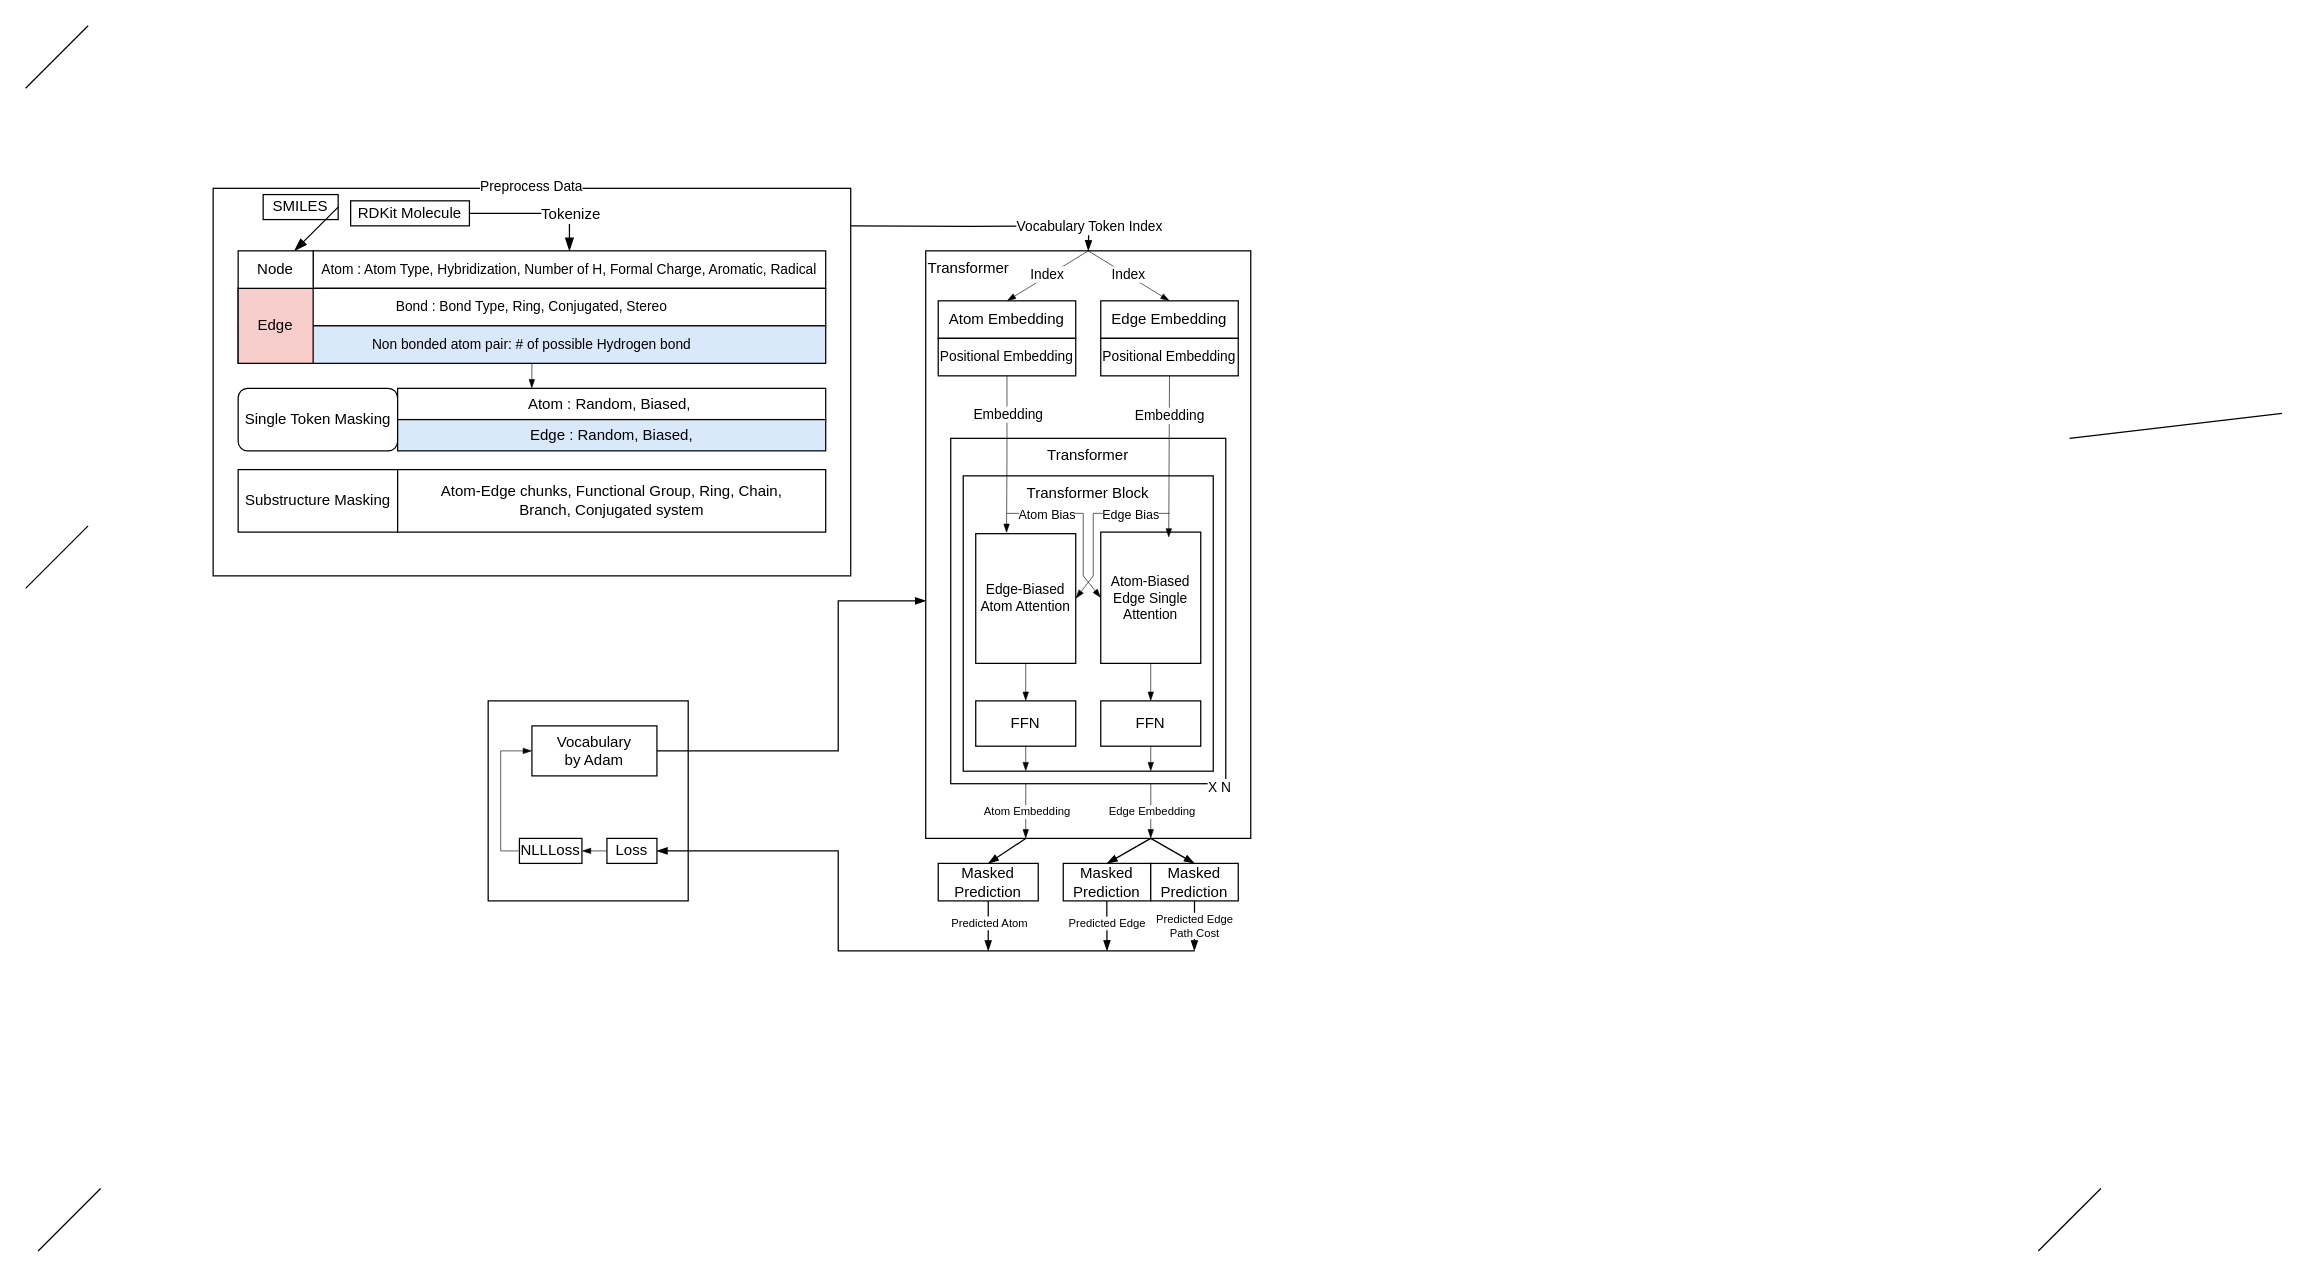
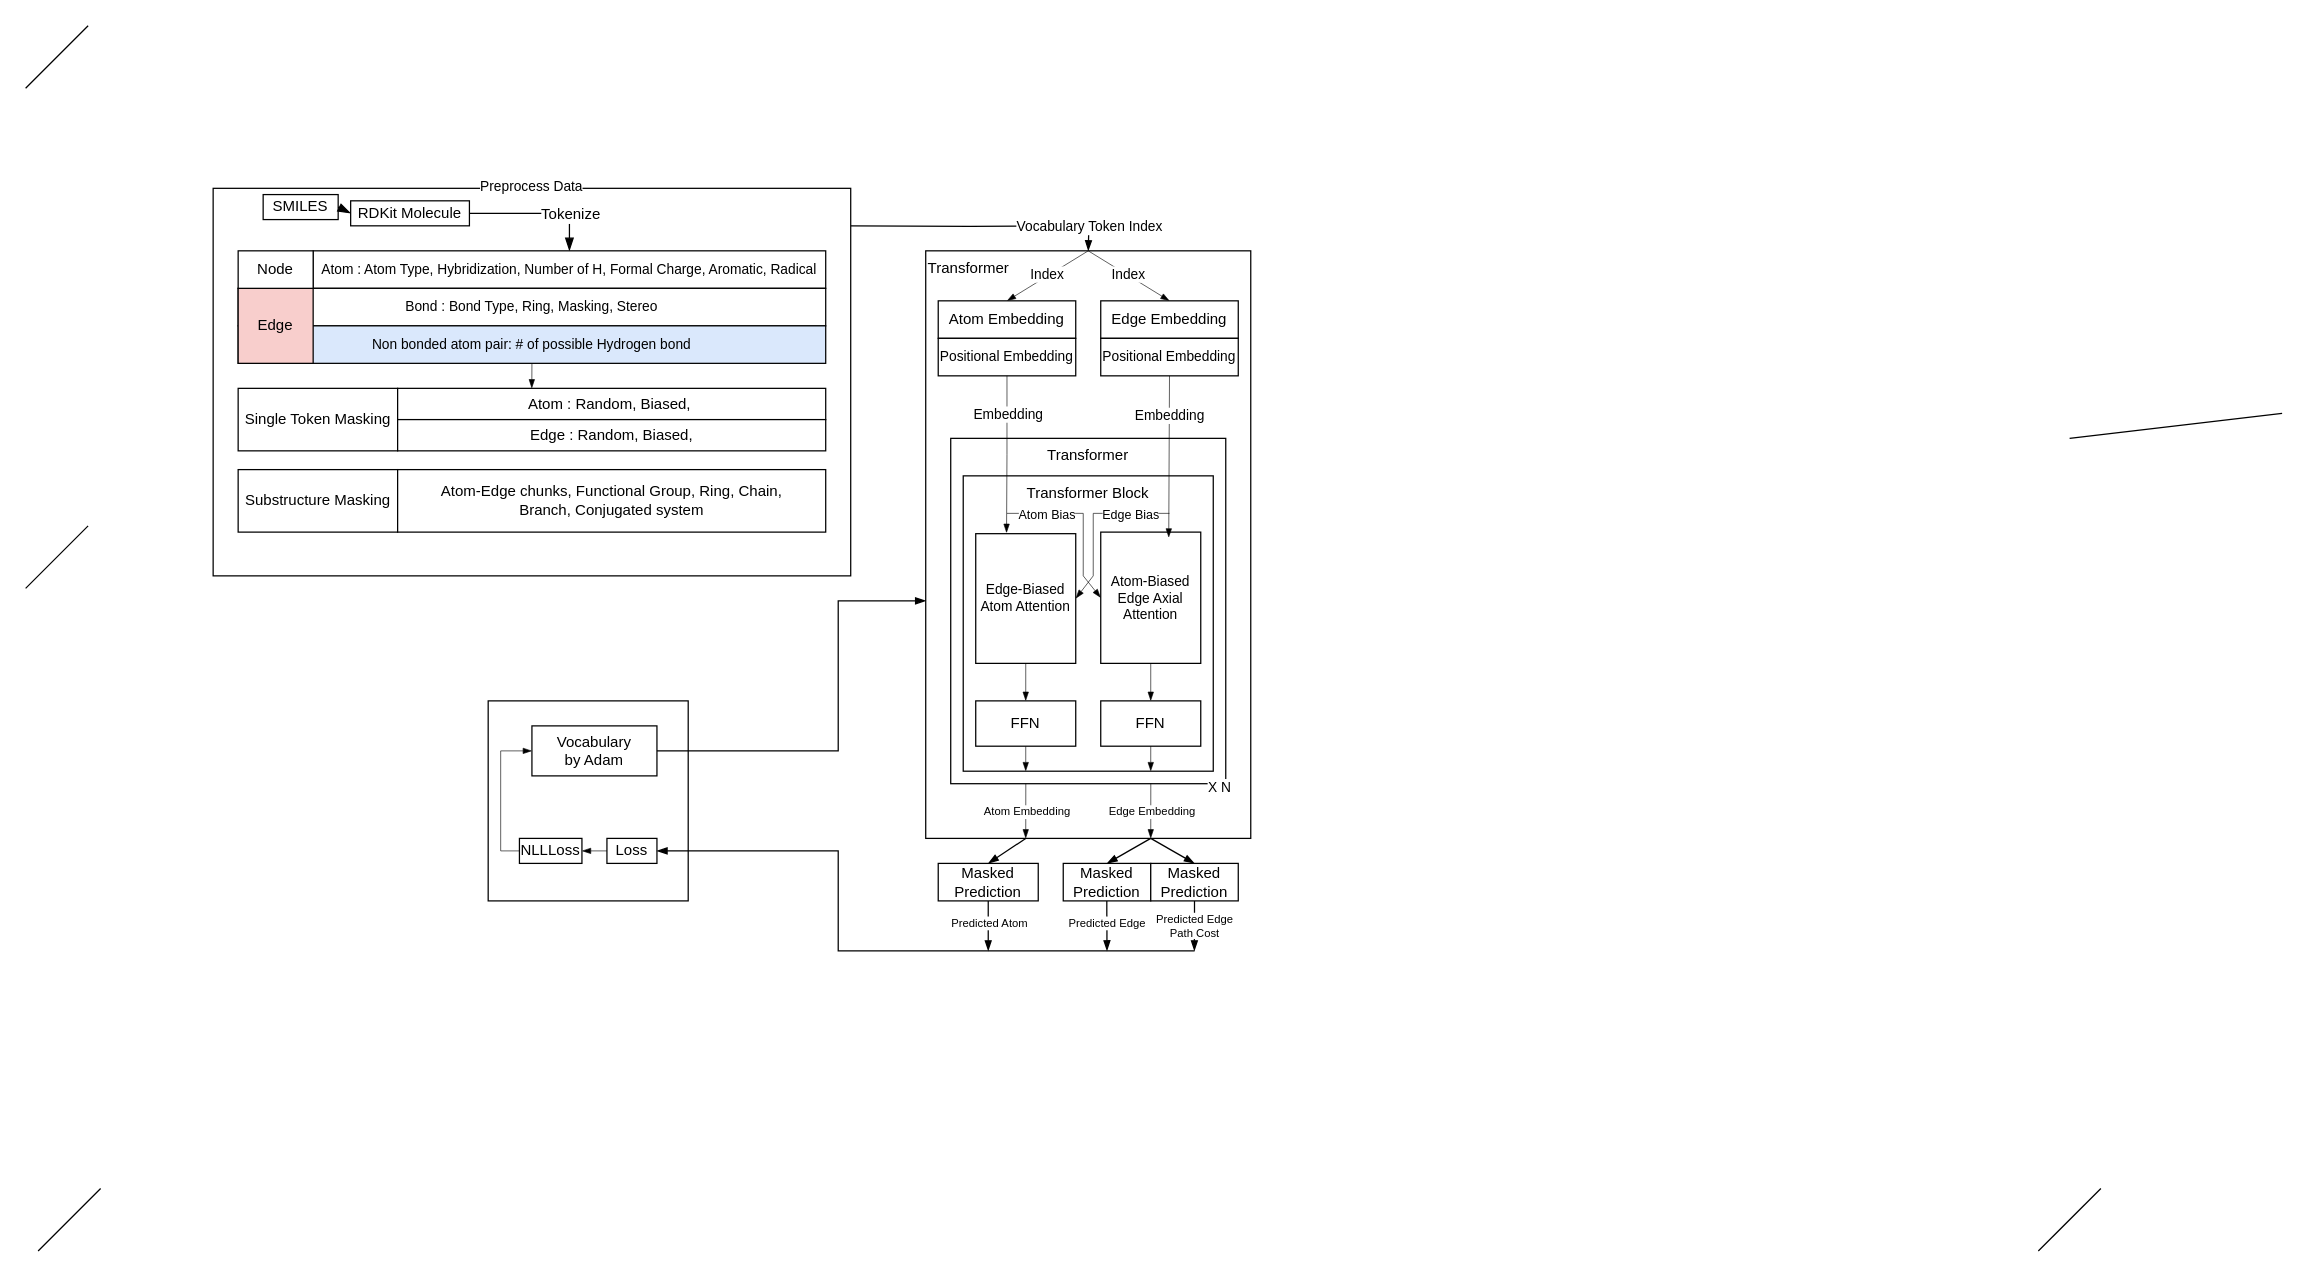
edge "SMILES" -> "Node": now "SMILES" -> "RDKit Molecule"
node "Bond : Bond Type, Ring, Conjugated, Stereo": label "Bond : Bond Type, Ring, Conjugated, Stereo" -> "Bond : Bond Type, Ring, Masking, Stereo"
node "Single Token Masking": shape rounded rectangle -> rectangle
node "Edge : Random, Biased,": fillcolor #dae8fc -> #ffffff
node "Atom-Biased Edge Single Attention": label "Atom-Biased Edge Single Attention" -> "Atom-Biased Edge Axial Attention"
